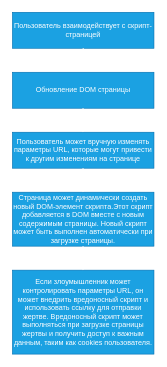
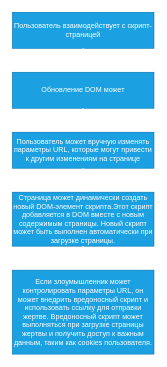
node "Обновление DOM страницы": label "Обновление DOM страницы" -> "Обновление DOM может"
